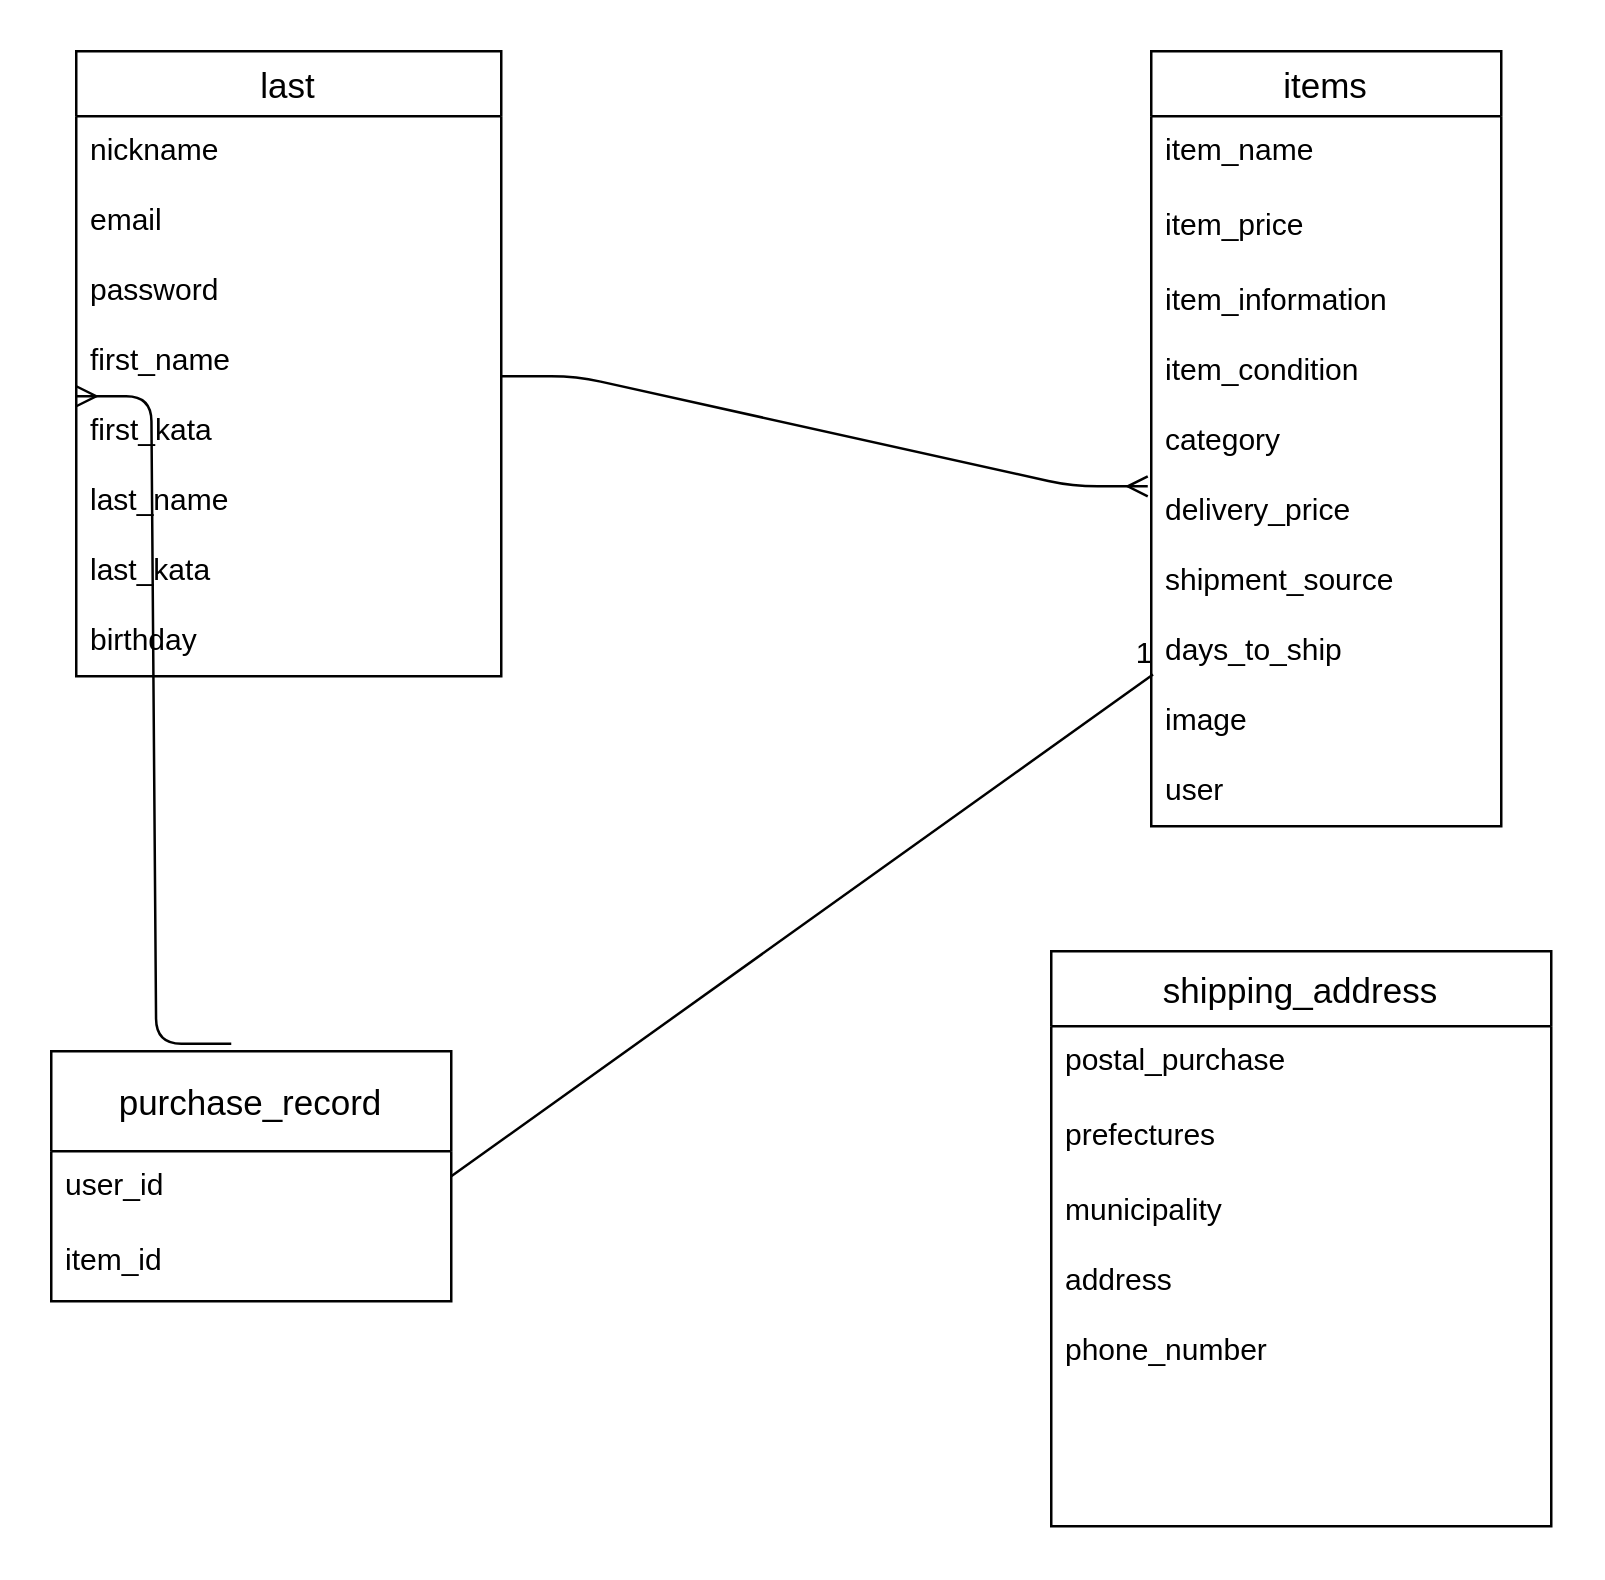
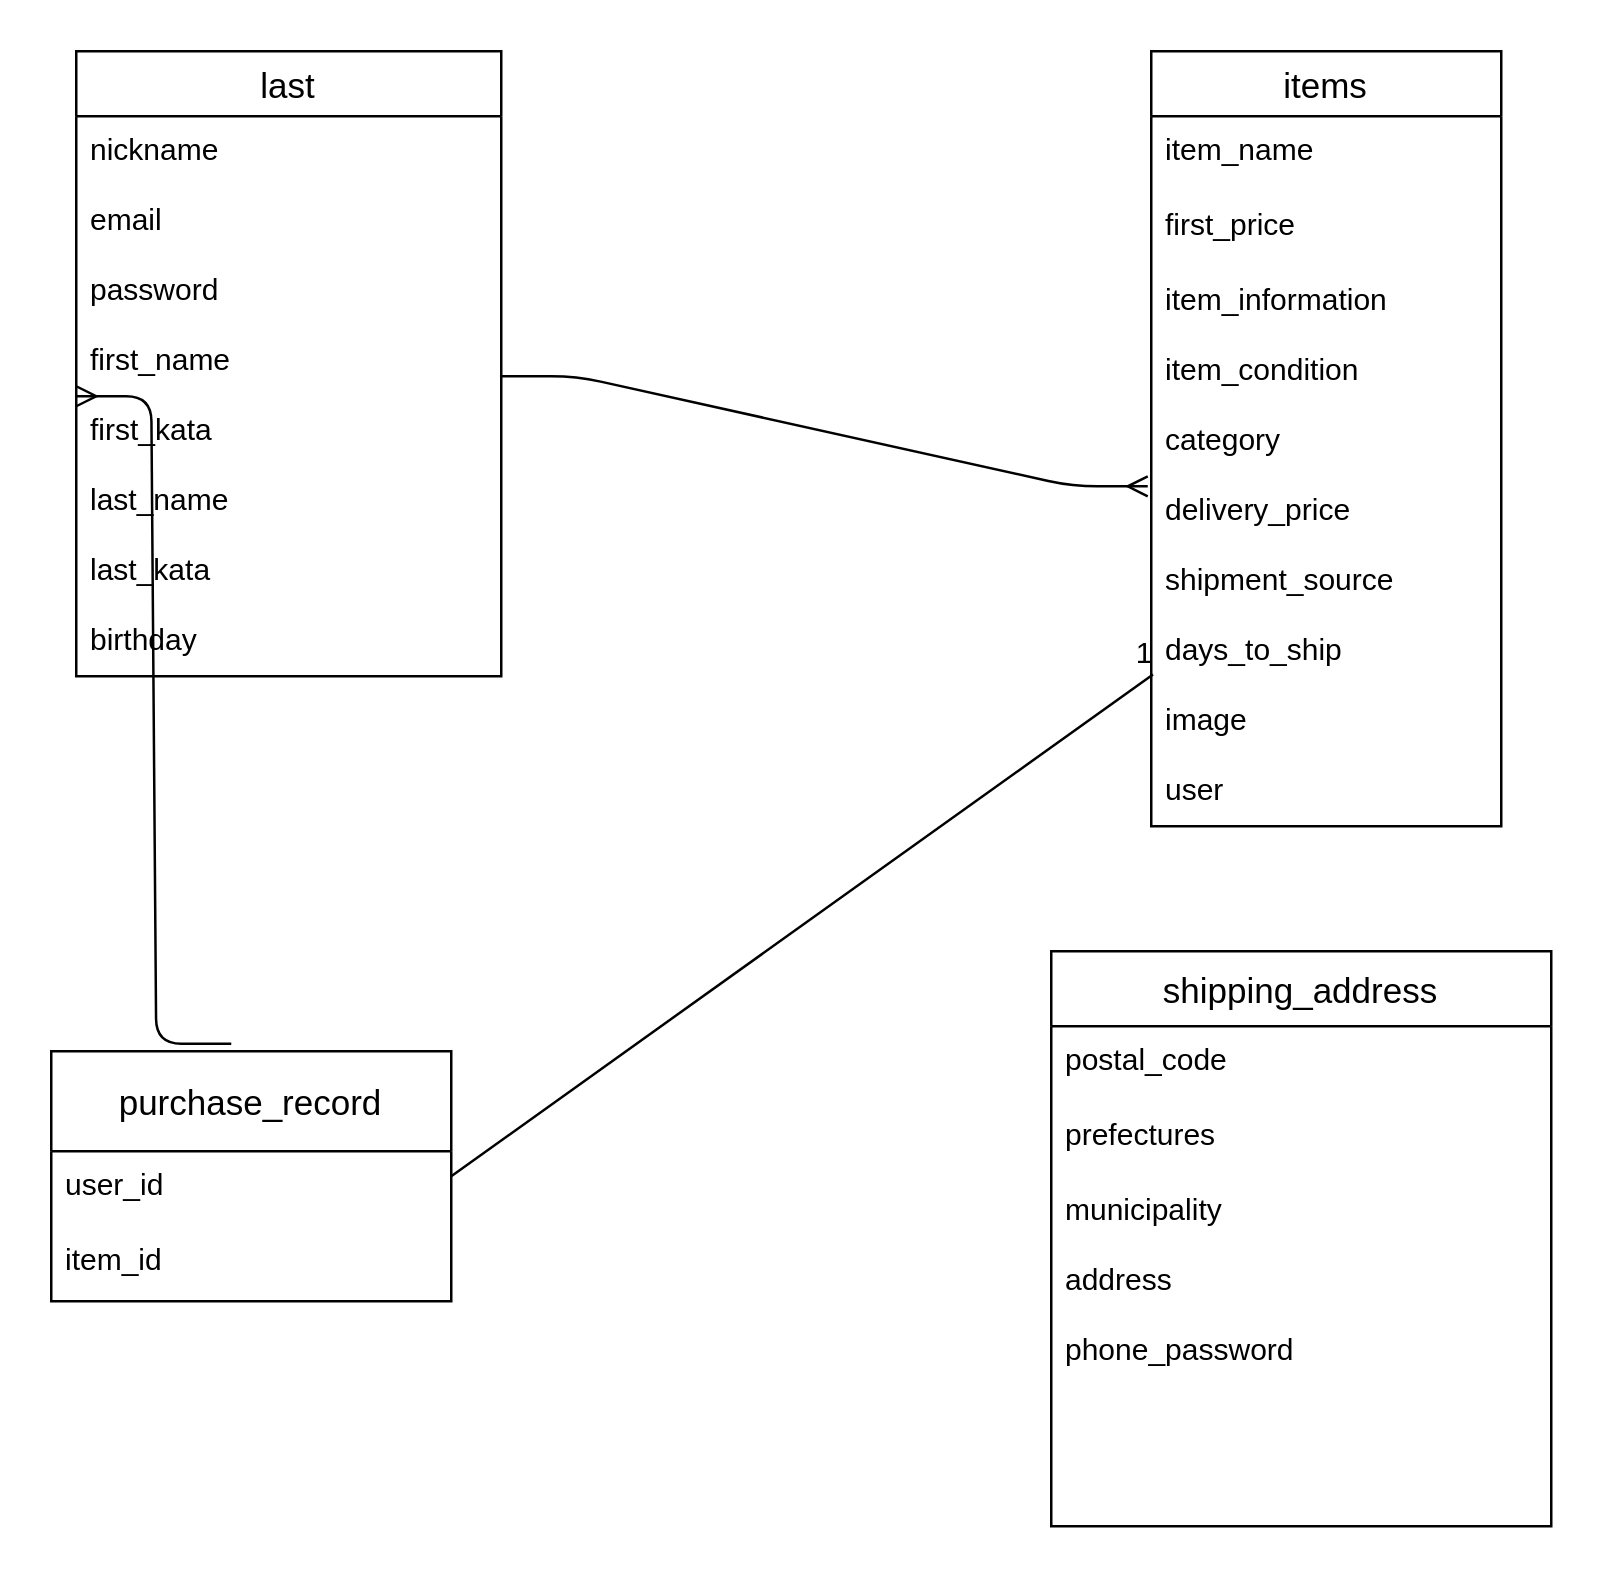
node "item_price": label "item_price" -> "first_price"
node "postal_purchase": label "postal_purchase" -> "postal_code"
node "municipality address phone_number": label "municipality address phone_number" -> "municipality address phone_password"
